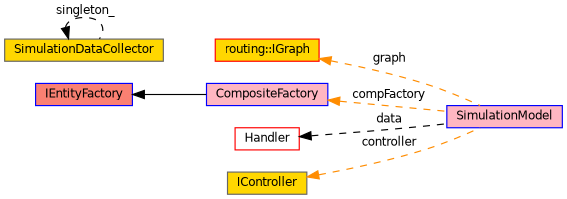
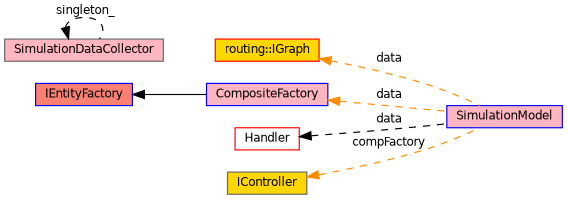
node "SimulationDataCollector": fillcolor gold -> lightpink
edge "SimulationModel" -> "routing::IGraph": label " graph" -> " data"
edge "SimulationModel" -> "CompositeFactory": label " compFactory" -> " data"
edge "SimulationModel" -> "IController": label " controller" -> " compFactory"
